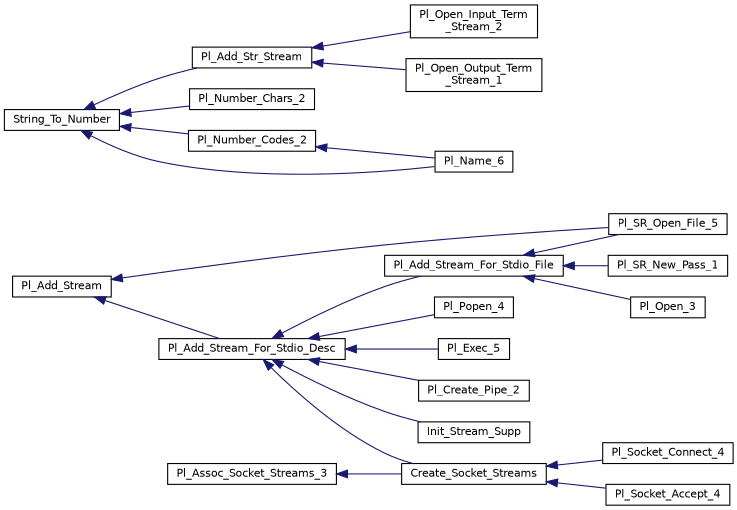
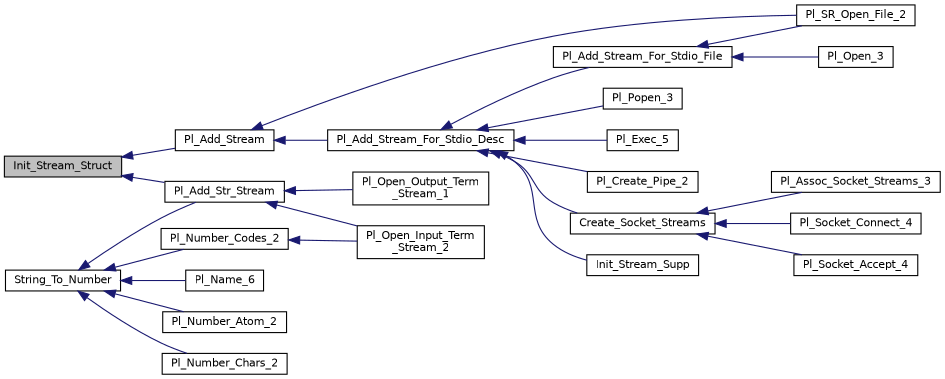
edge "Pl_Name_6" -> "Pl_Number_Codes_2": now "Pl_Open_Input_Term _Stream_2" -> "Pl_Number_Codes_2"
node "Init_Stream_Struct": added
node "Pl_SR_Open_File_5": label "Pl_SR_Open_File_5" -> "Pl_SR_Open_File_2"
node "Pl_SR_New_Pass_1": removed
node "Pl_Popen_4": label "Pl_Popen_4" -> "Pl_Popen_3"
node "Pl_Number_Atom_2": added
edge "Create_Socket_Streams" -> "Pl_Assoc_Socket_Streams_3": reversed
